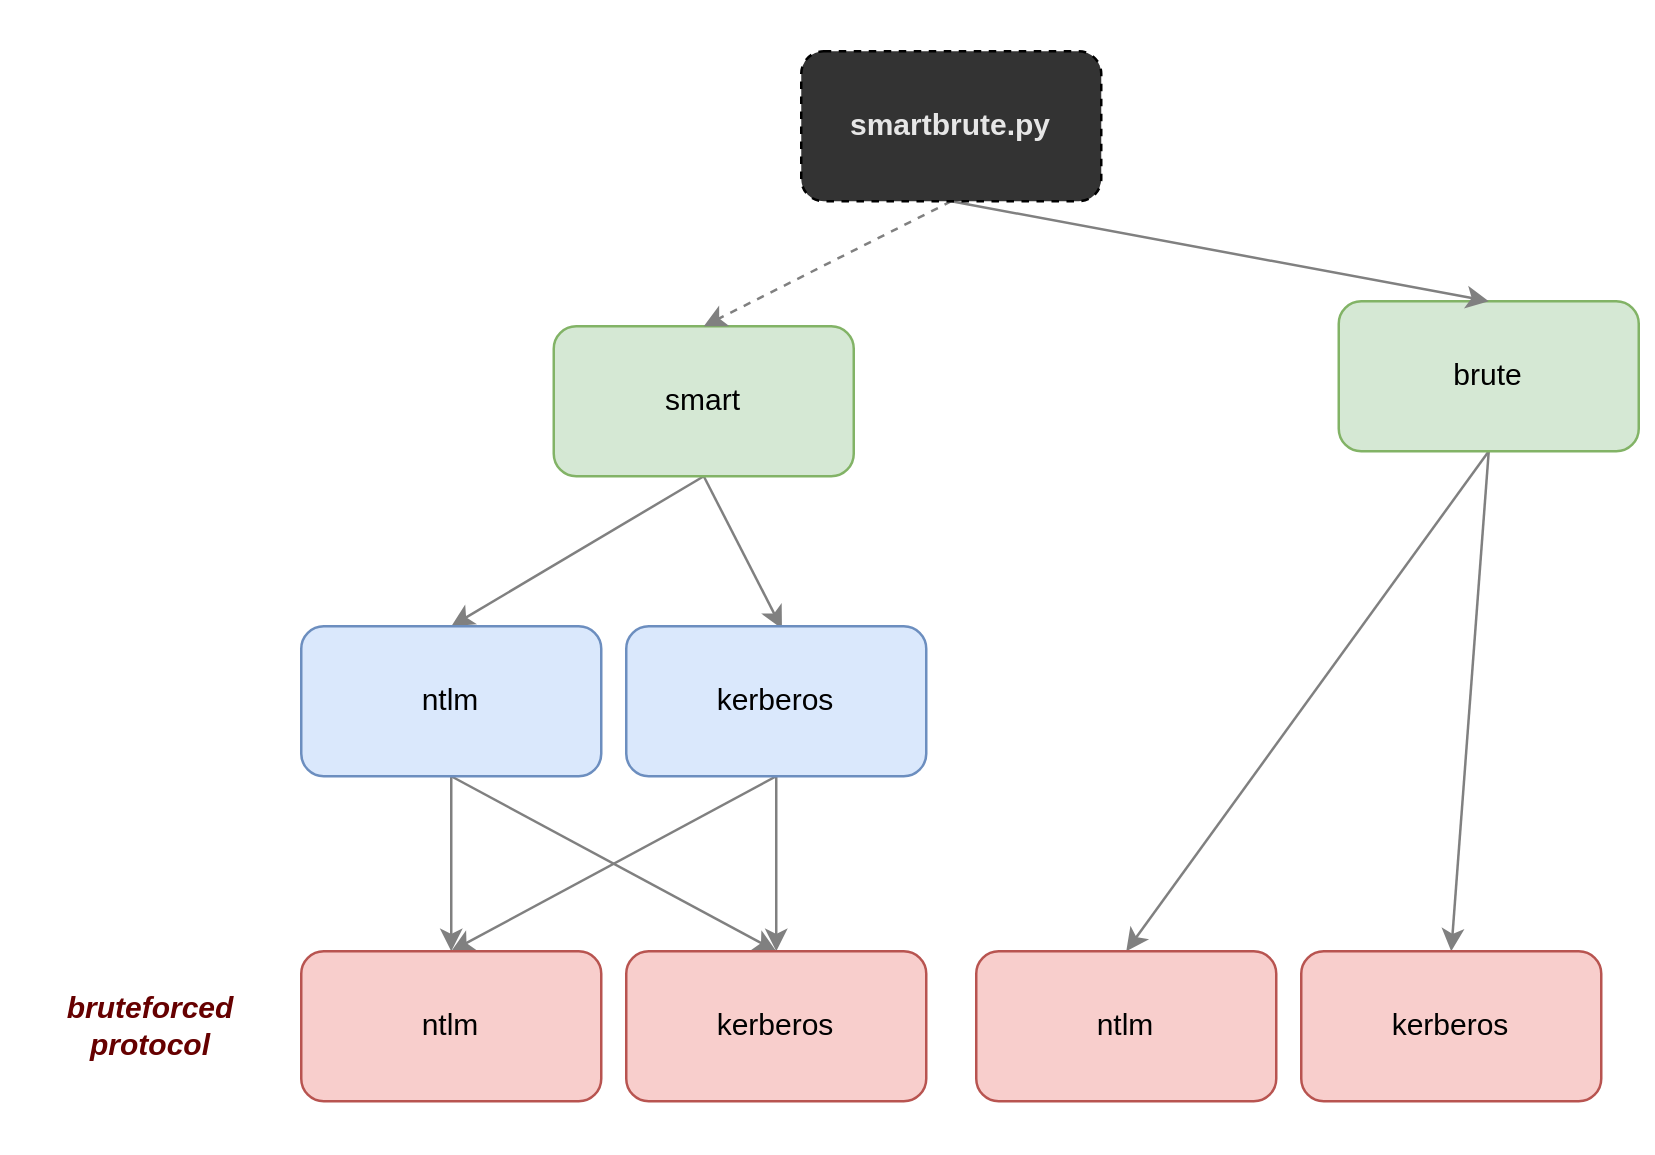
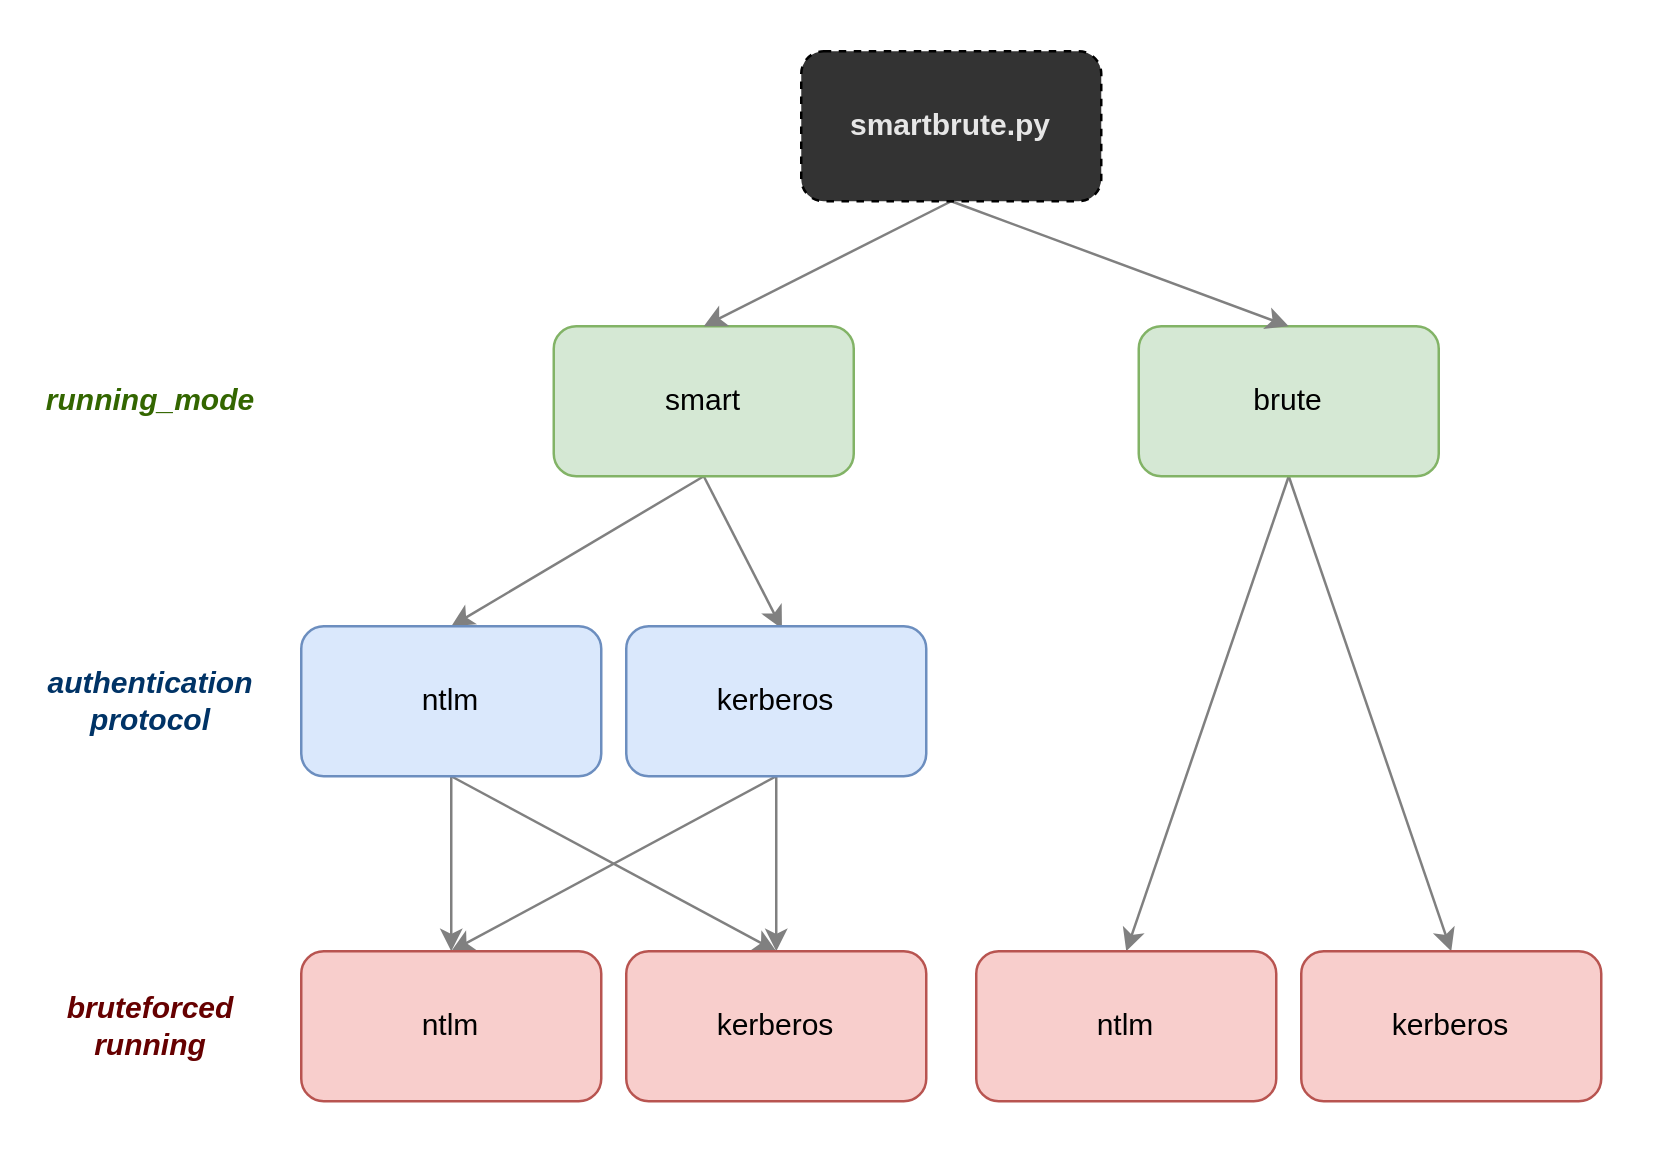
edge "smartbrute.py" -> "smart": style dashed -> solid
node "brute": moved (1489, 376) -> (1289, 401)
node "running_mode": added
node "authentication protocol": added
node "bruteforced protocol": label "bruteforced protocol" -> "bruteforced running"
